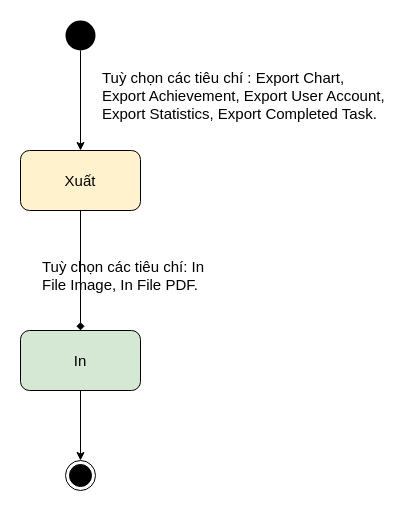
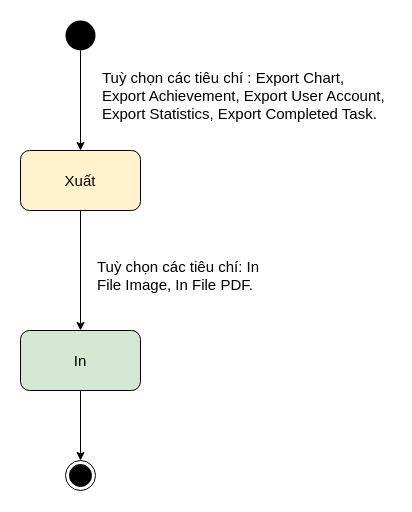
node "Tuỳ chọn các tiêu chí: In File Image, In File PDF.": moved (129, 276) -> (184, 276)
edge "Xuất" -> "In": arrowhead diamond -> classic
